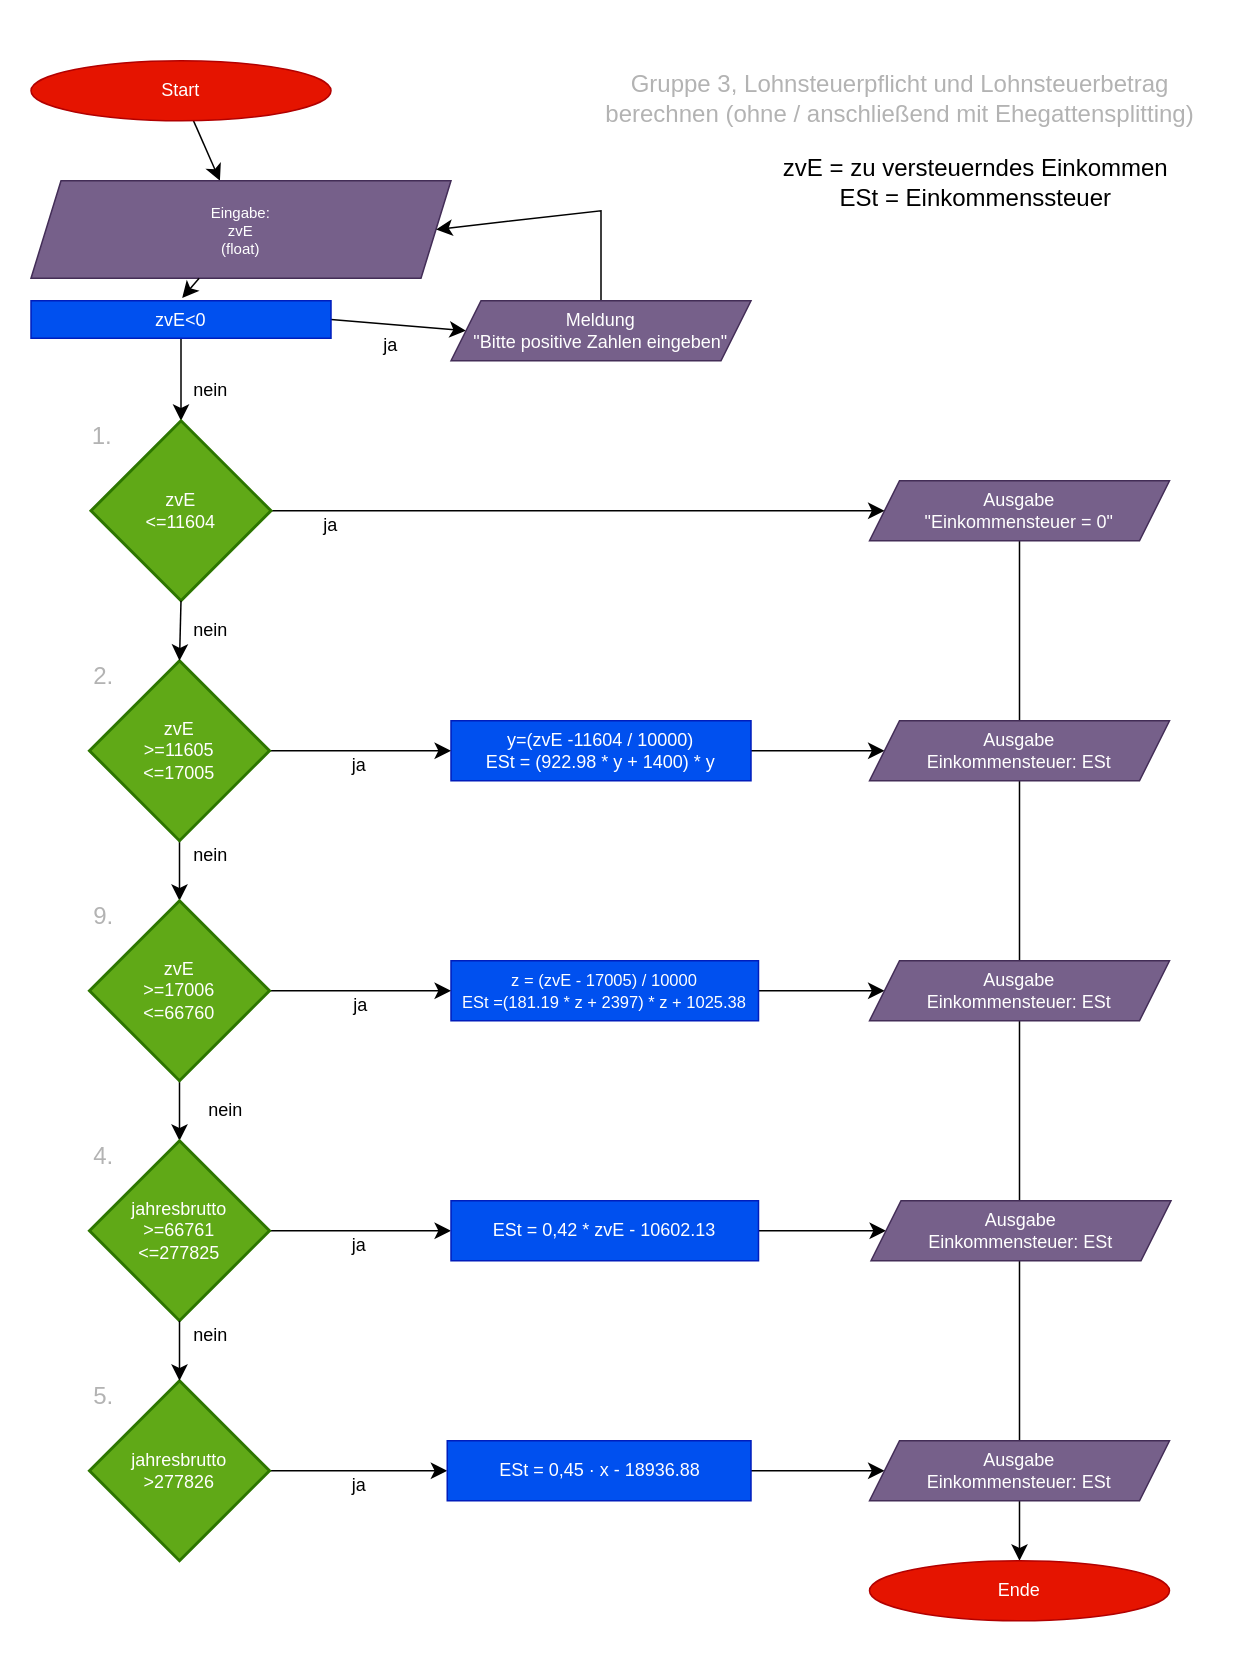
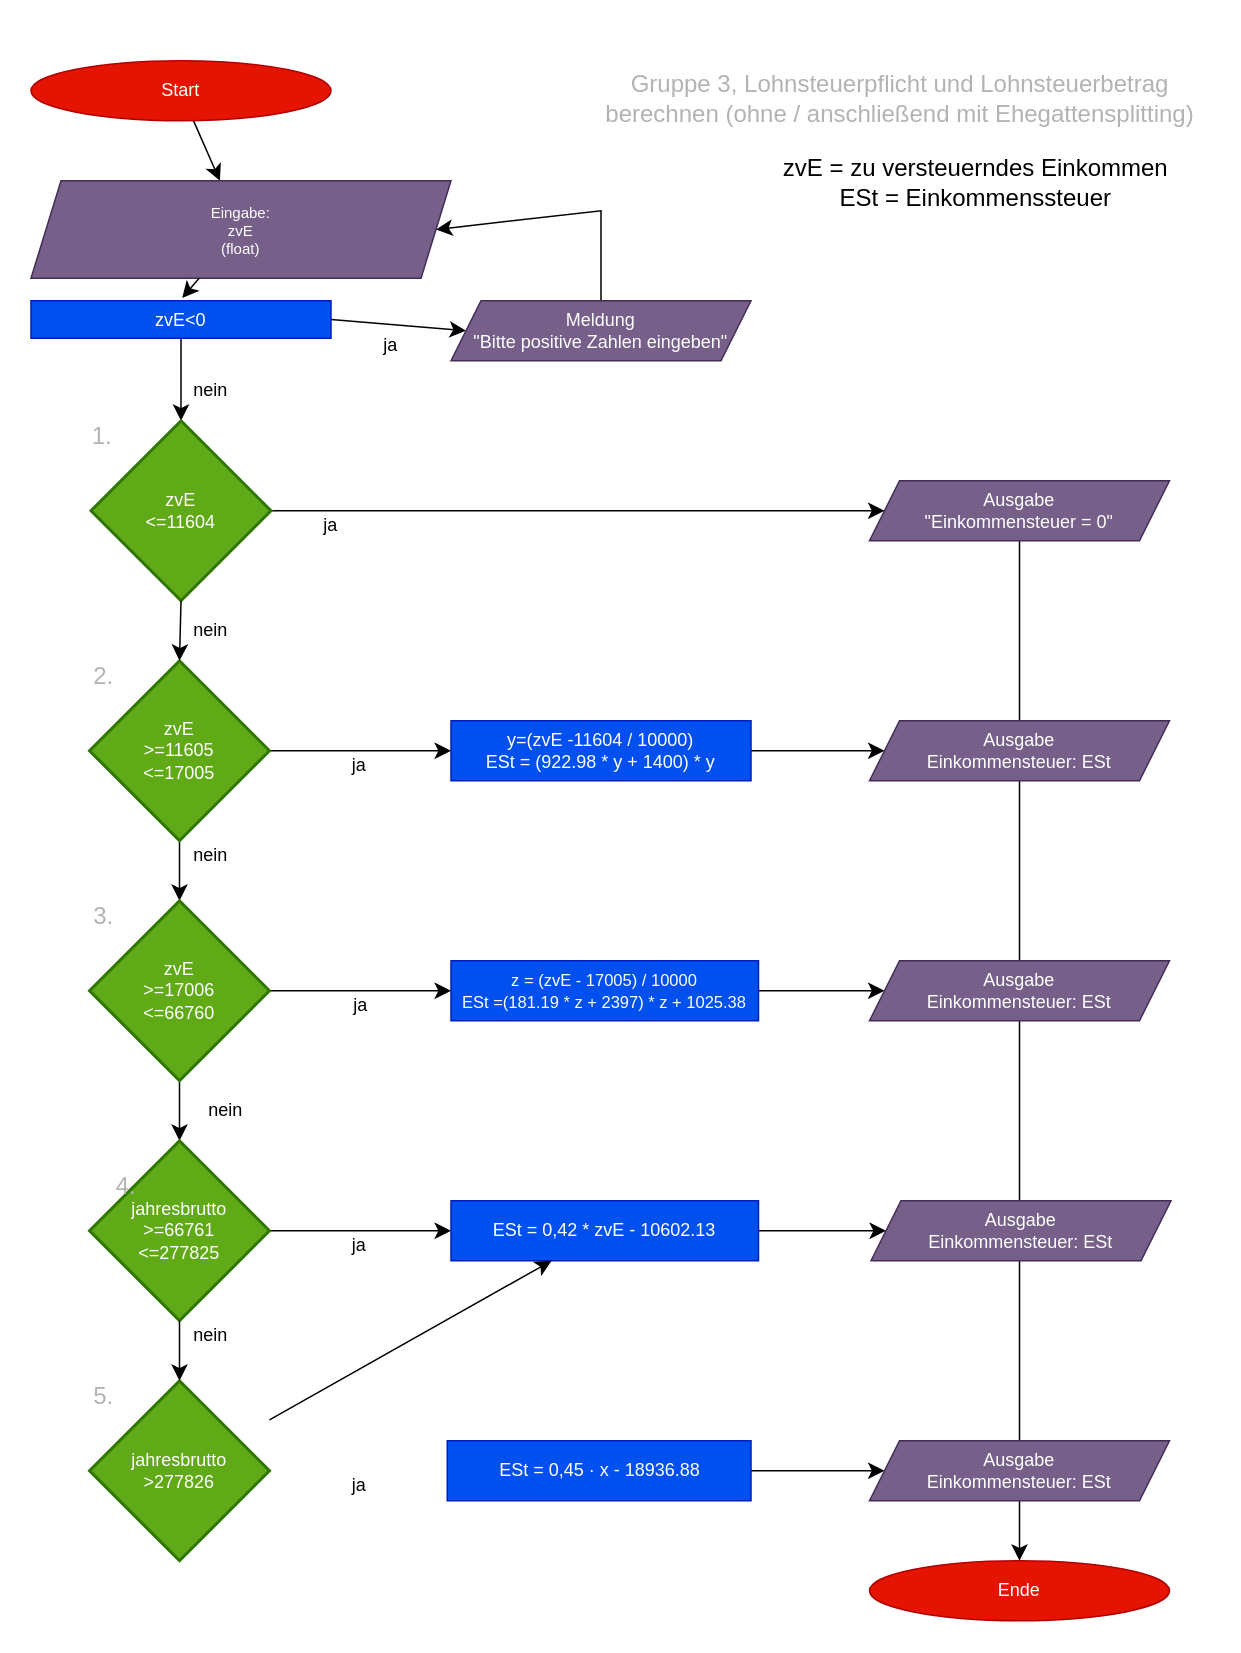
node "9.": label "9." -> "3."
node "4.": moved (121, 1156) -> (143, 1186)
edge "jahresbrutto >277826" -> "ESt = 0,45 · x - 18936.88": now "jahresbrutto >277826" -> "ESt = 0,42 * zvE - 10602.13"
